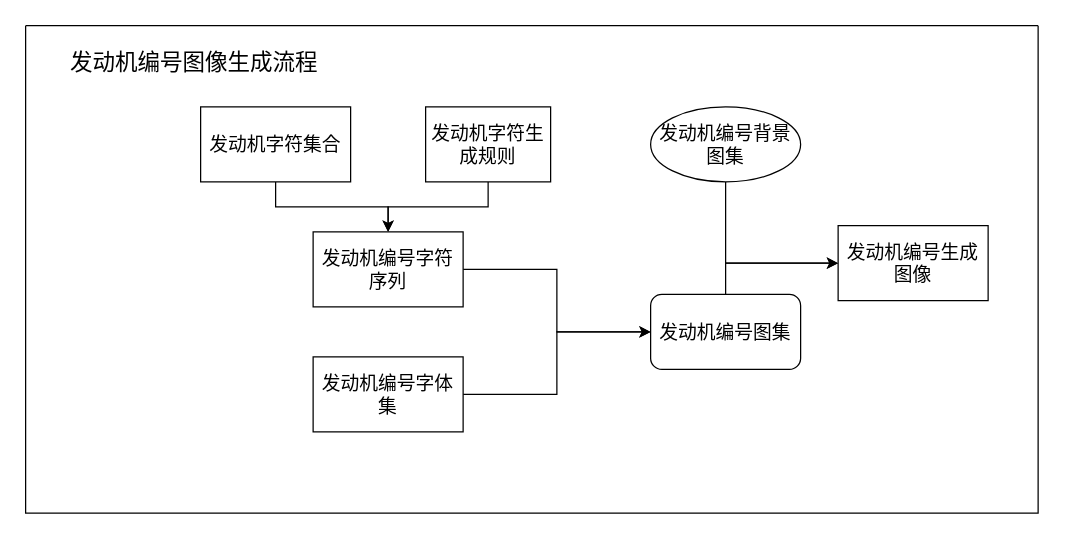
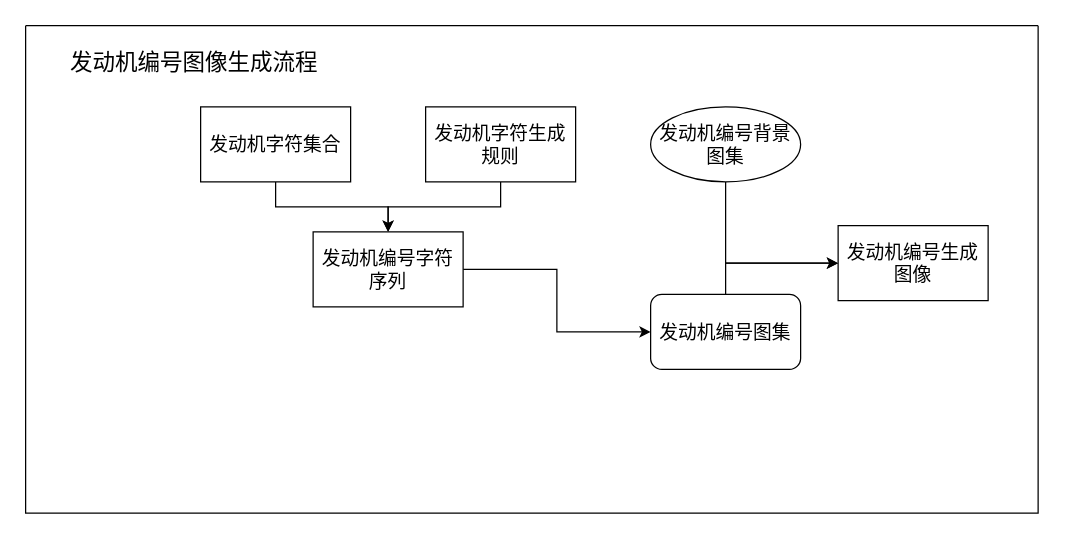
node "发动机字符生成规则": size 125x75 -> 150x75
node "发动机编号字体集": removed
edge "发动机编号字体集" -> "发动机编号图集": removed
